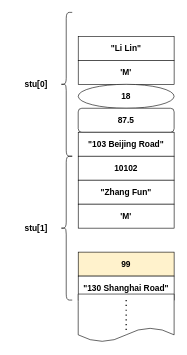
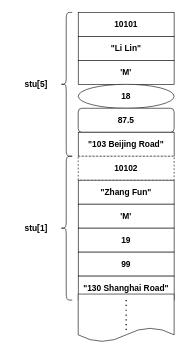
node "10101": added
node "stu[0]": label "stu[0]" -> "stu[5]"
node "10102": style solid -> dashed
node "19": added
node "99": fillcolor #fff2cc -> #ffffff
